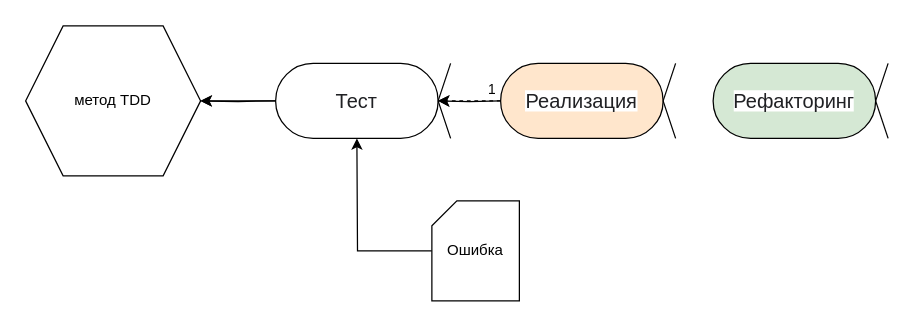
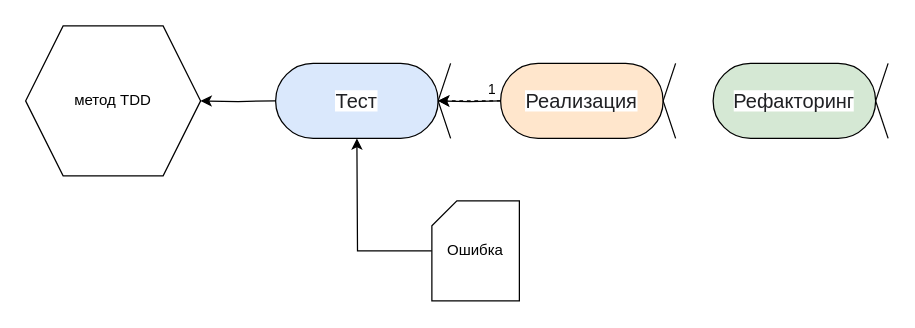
edge "Тест" -> "метод TDD": removed
node "Тест": fillcolor #ffffff -> #dae8fc
